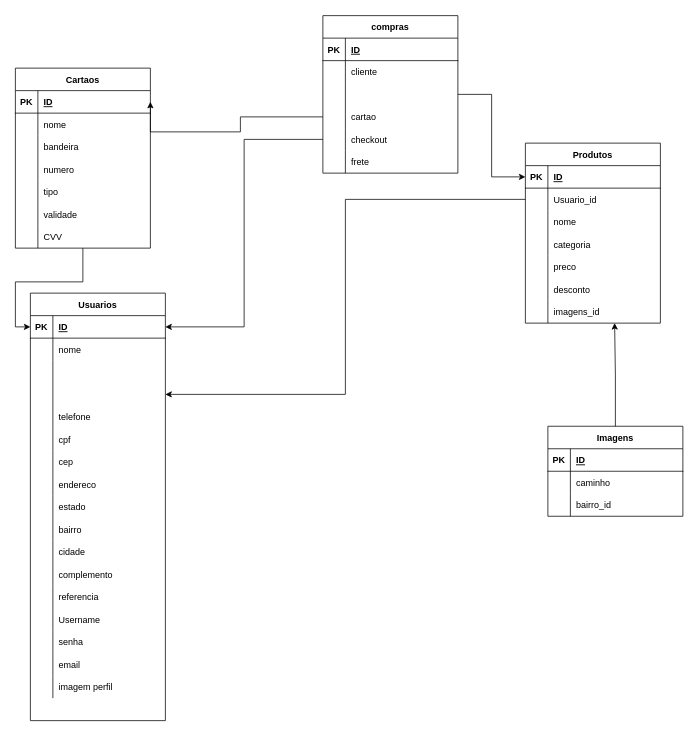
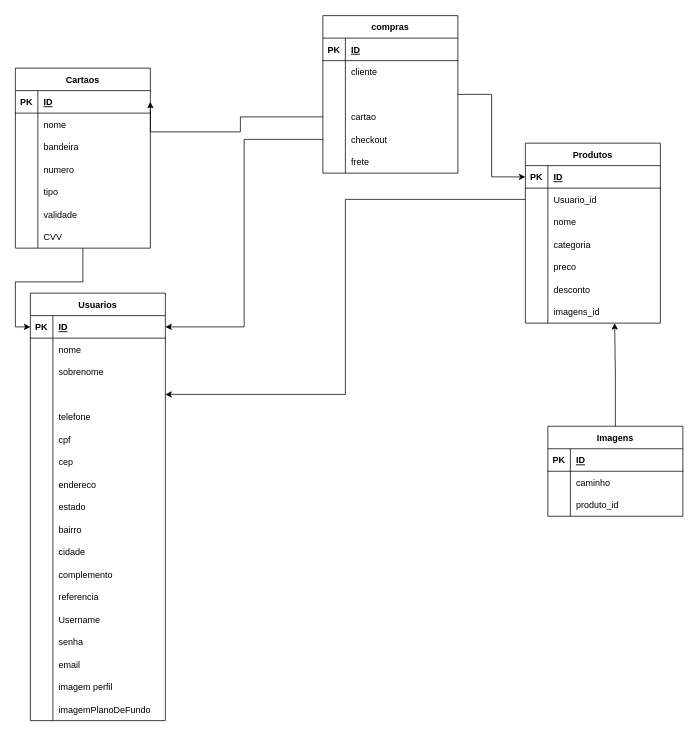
node "sobrenome": added
node "bairro_id": label "bairro_id" -> "produto_id"
node "imagemPlanoDeFundo": added
